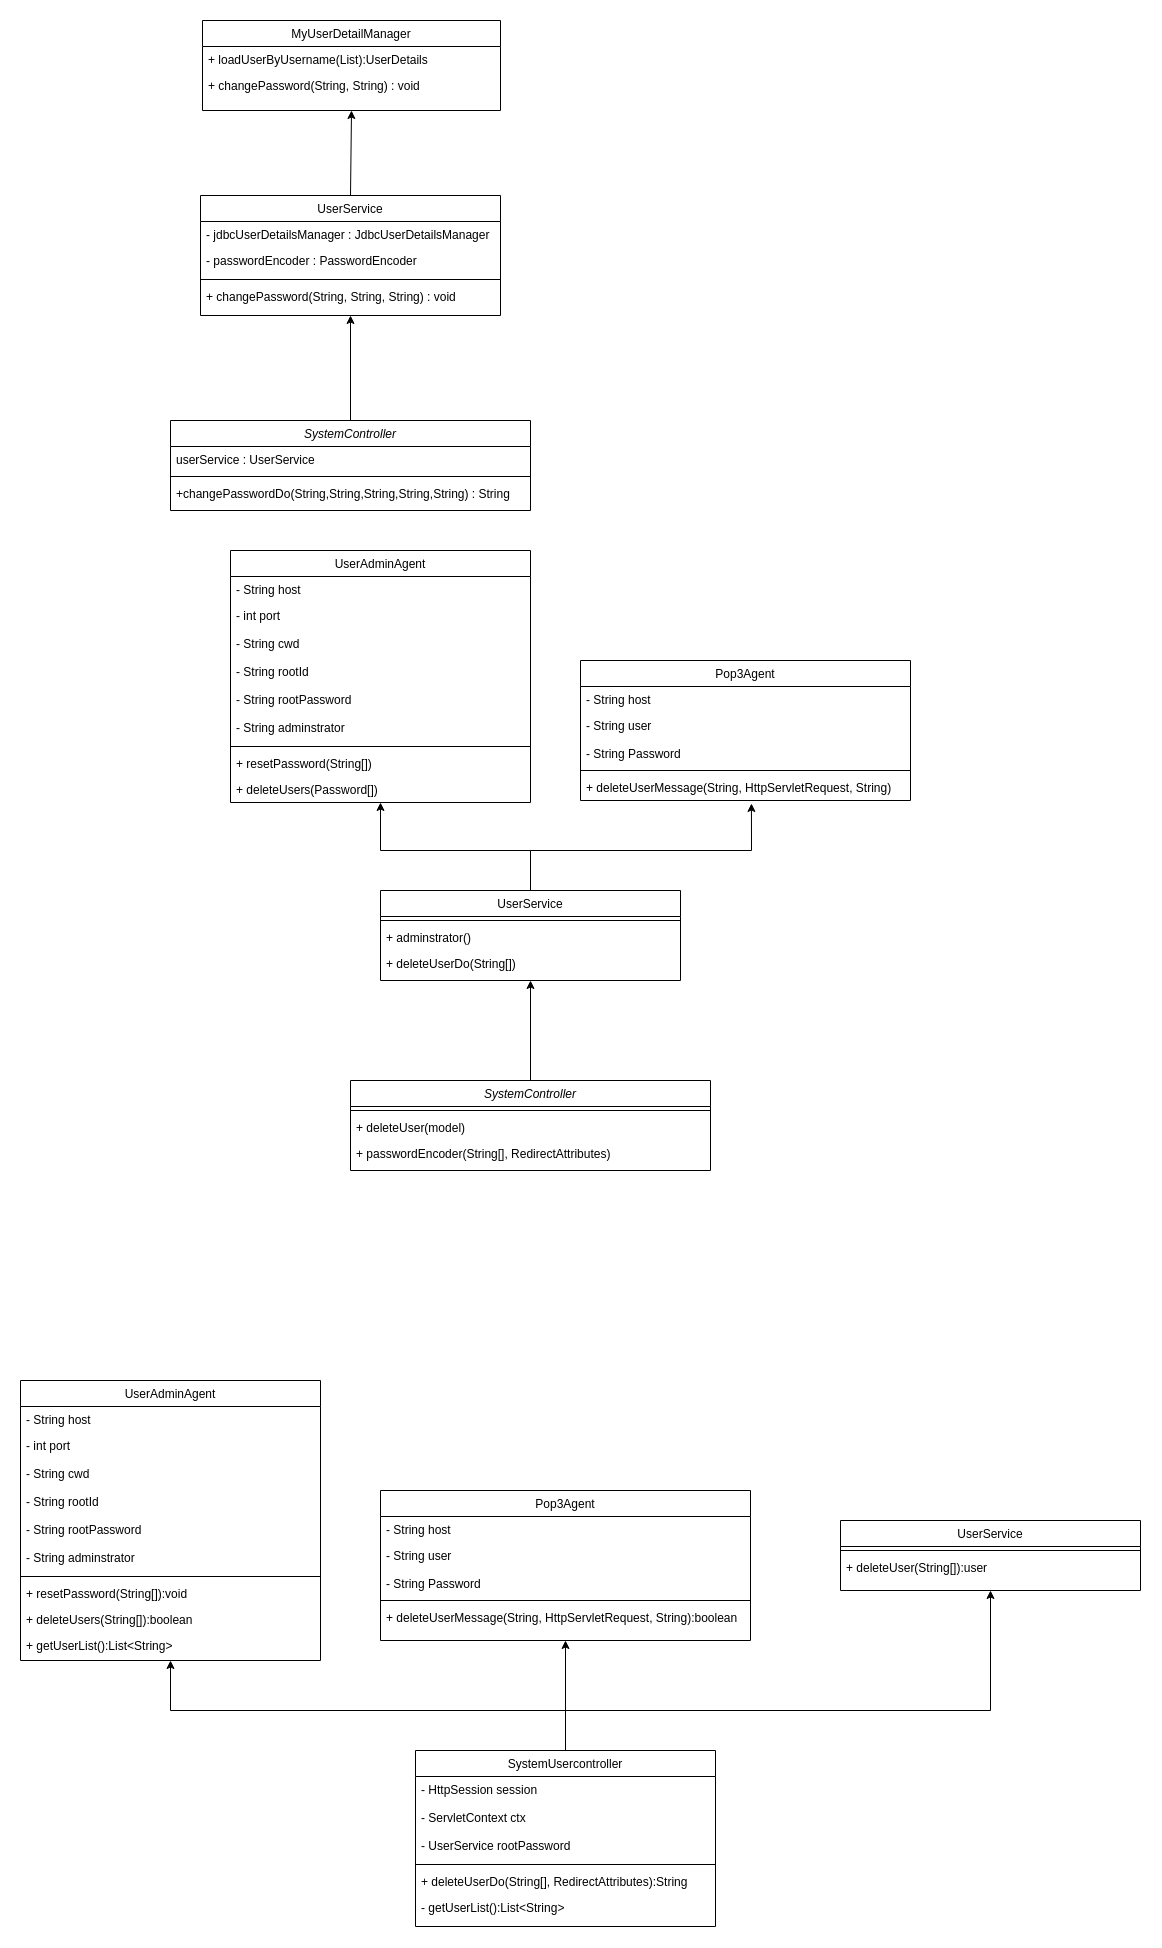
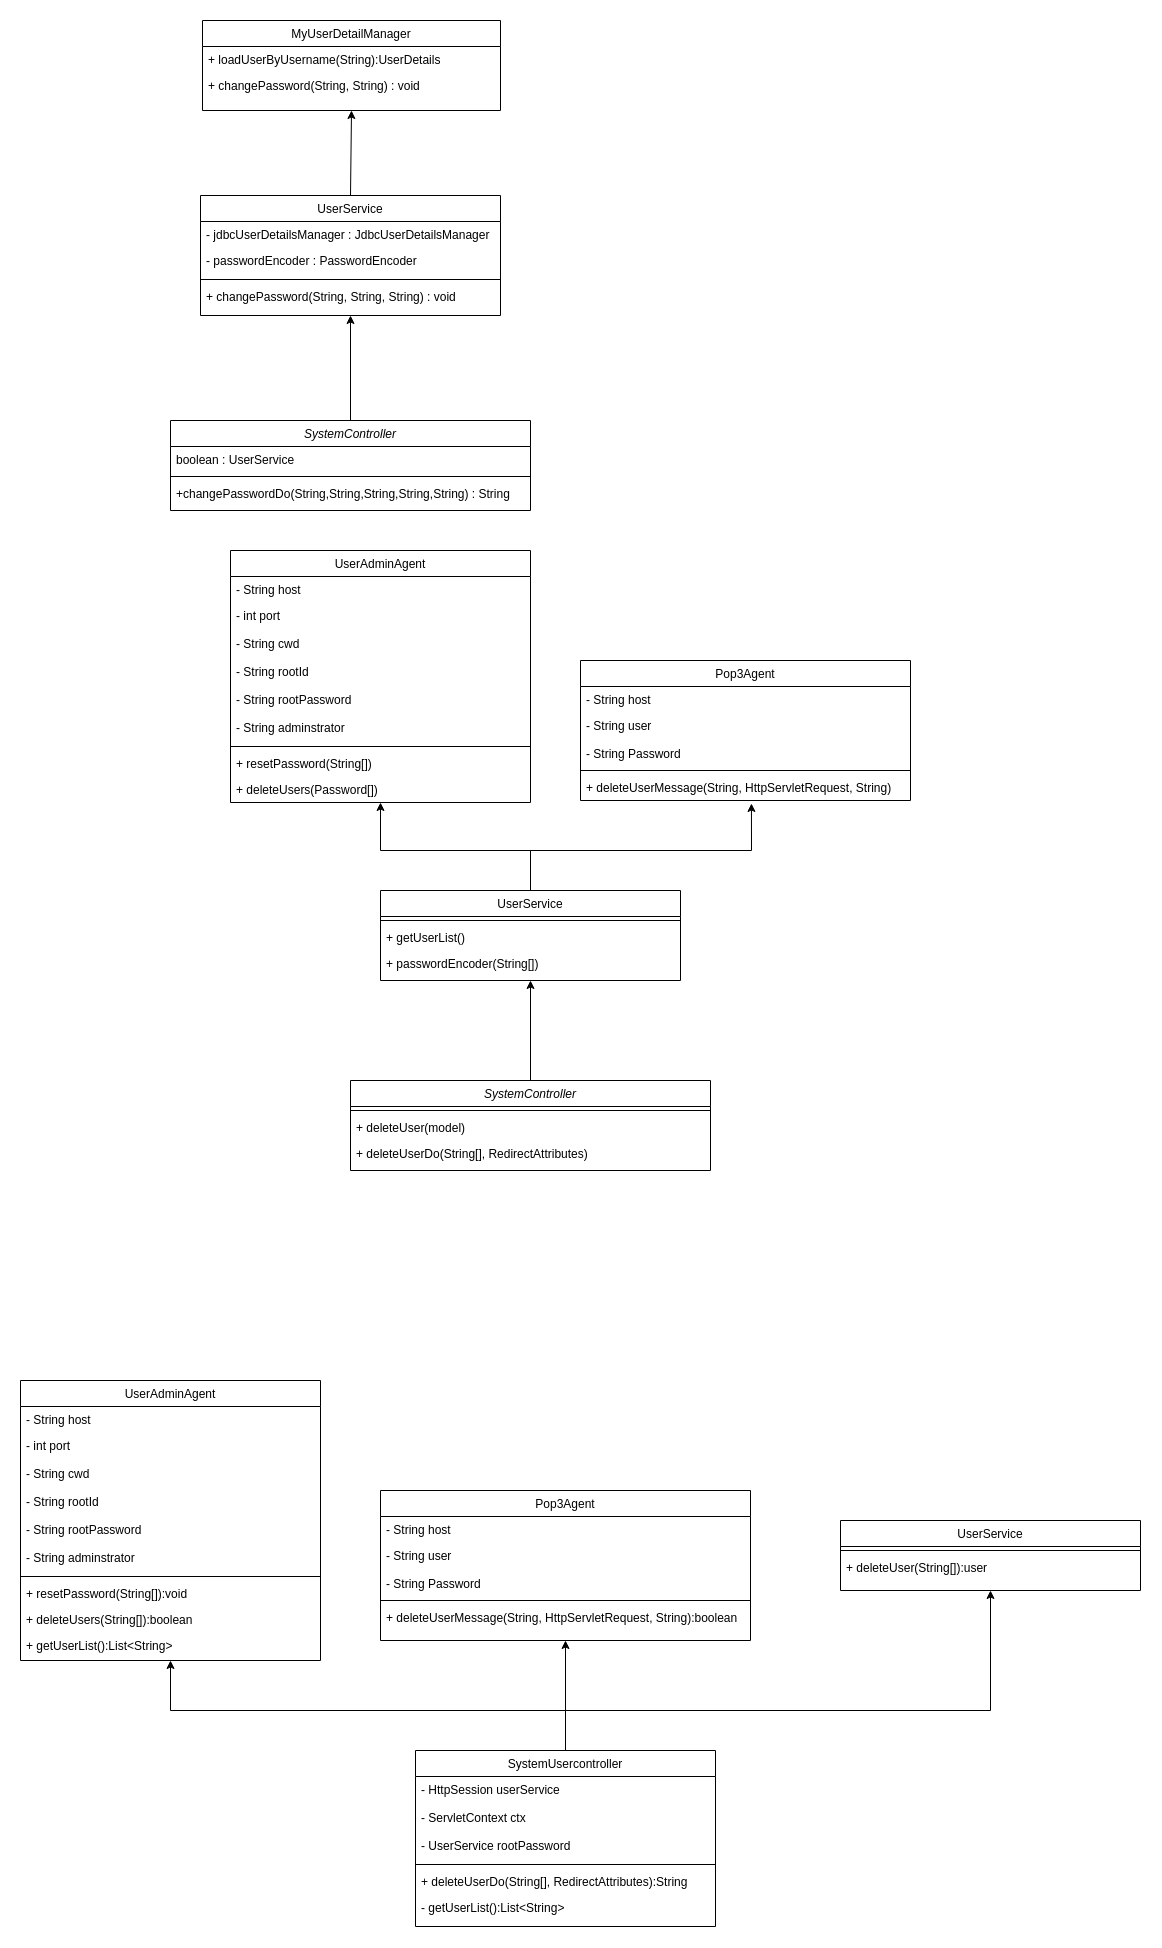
node "+ loadUserByUsername(List):UserDetails": label "+ loadUserByUsername(List):UserDetails" -> "+ loadUserByUsername(String):UserDetails"
node "userService : UserService": label "userService : UserService" -> "boolean : UserService"
node "+ adminstrator()": label "+ adminstrator()" -> "+ getUserList()"
node "+ deleteUserDo(String[])": label "+ deleteUserDo(String[])" -> "+ passwordEncoder(String[])"
node "+ passwordEncoder(String[], RedirectAttributes)": label "+ passwordEncoder(String[], RedirectAttributes)" -> "+ deleteUserDo(String[], RedirectAttributes)"
node "- HttpSession session": label "- HttpSession session" -> "- HttpSession userService"
